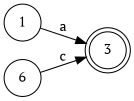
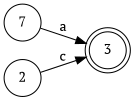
node "1": label "1" -> "7"
node "6": label "6" -> "2"
